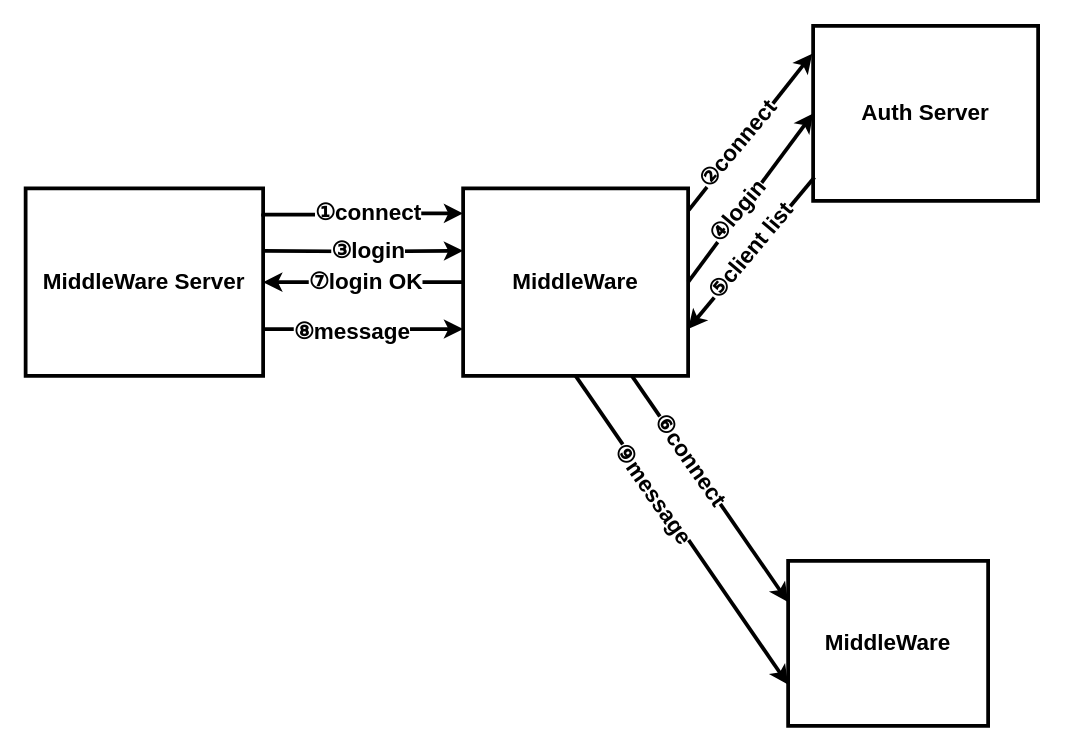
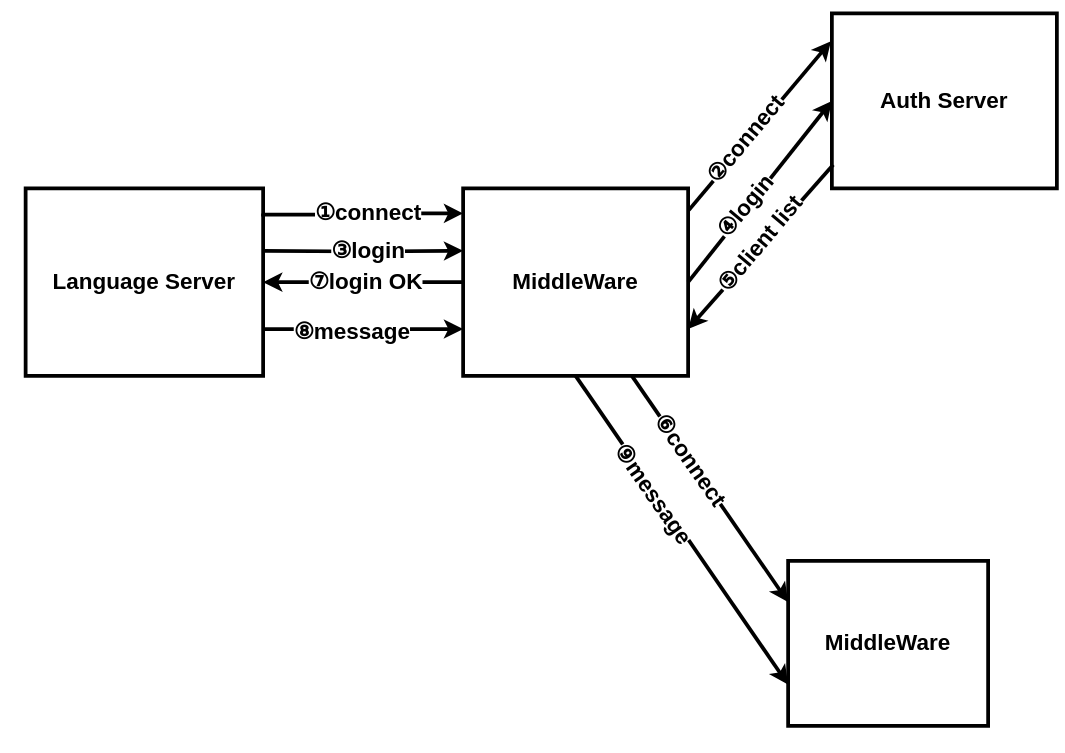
node "Auth Server": moved (926, 113) -> (944, 101)
node "MiddleWare Server": label "MiddleWare Server" -> "Language Server"
